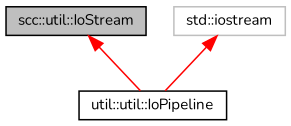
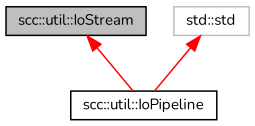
node "std::iostream": label "std::iostream" -> "std::std"
node "util::util::IoPipeline": label "util::util::IoPipeline" -> "scc::util::IoPipeline"
